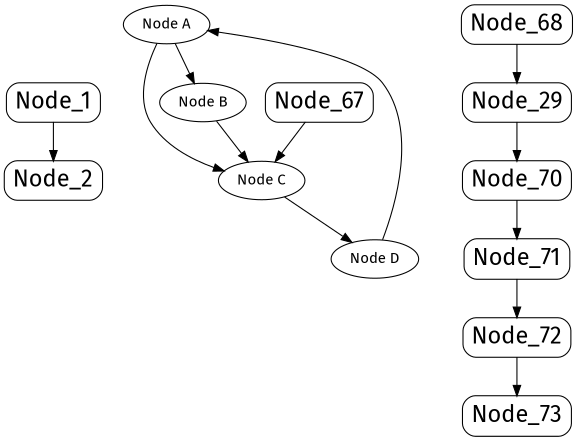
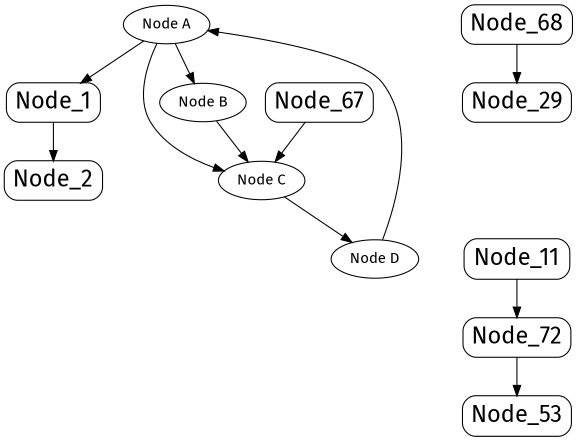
edge "Node A" -> "Node_1": added
node "Node_70": removed
node "Node_71": label "Node_71" -> "Node_11"
node "Node_73": label "Node_73" -> "Node_53"
